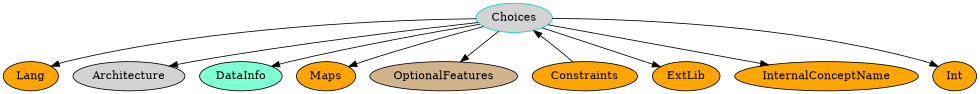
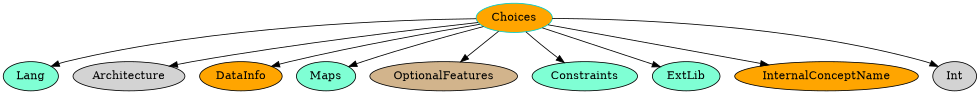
node "Choices": fillcolor lightgrey -> orange
edge "Constraints" -> "Choices": reversed
node "Lang": fillcolor orange -> aquamarine
node "DataInfo": fillcolor aquamarine -> orange
node "Maps": fillcolor orange -> aquamarine
node "Constraints": fillcolor orange -> aquamarine
node "ExtLib": fillcolor orange -> aquamarine
node "Int": fillcolor orange -> lightgrey
